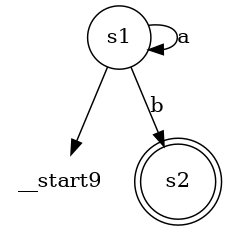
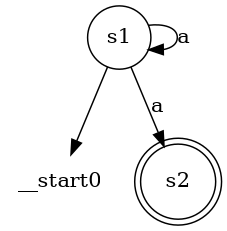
edge "s1" -> "s2": label "b" -> "a"
node "__start9": label "__start9" -> "__start0"
